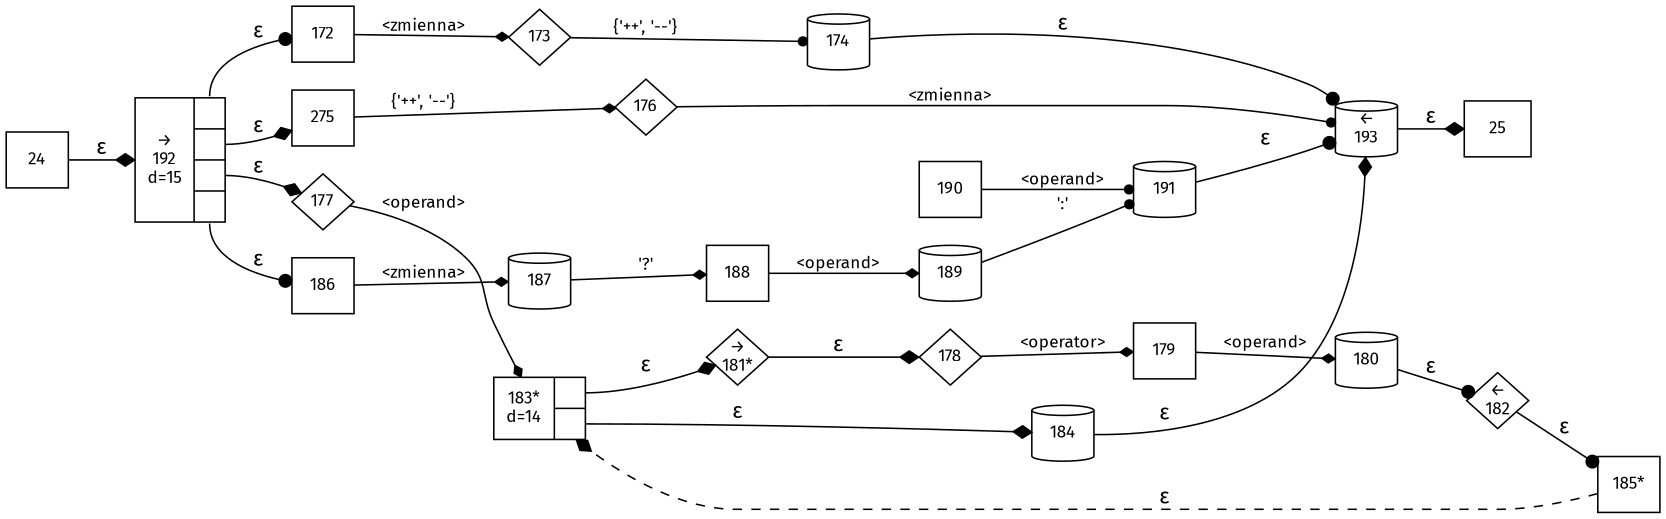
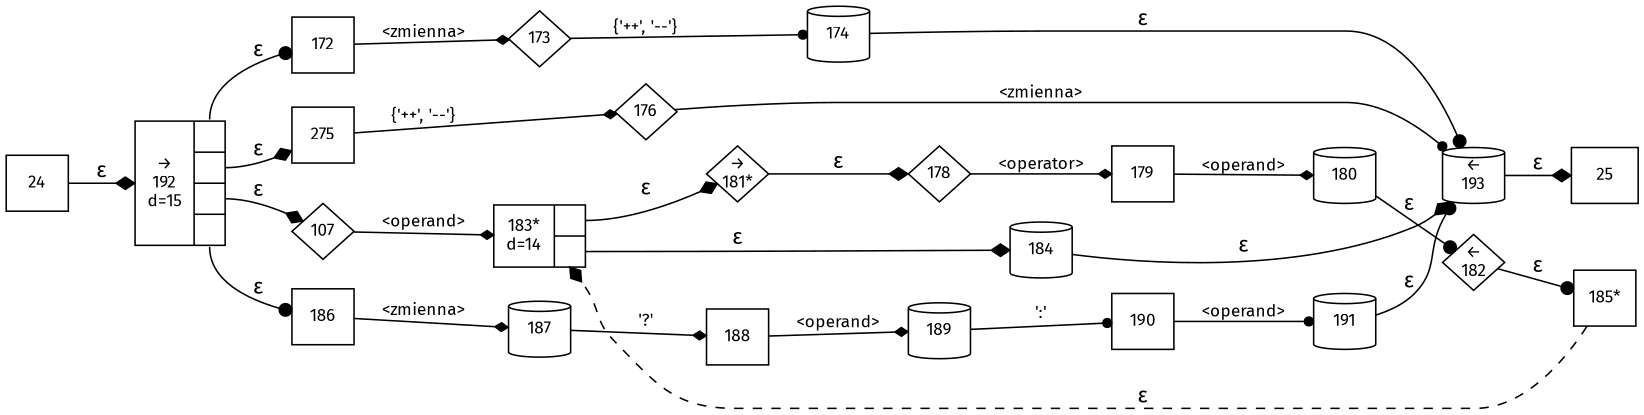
node "177": label "177" -> "107"
edge "189" -> "191": now "189" -> "190"
